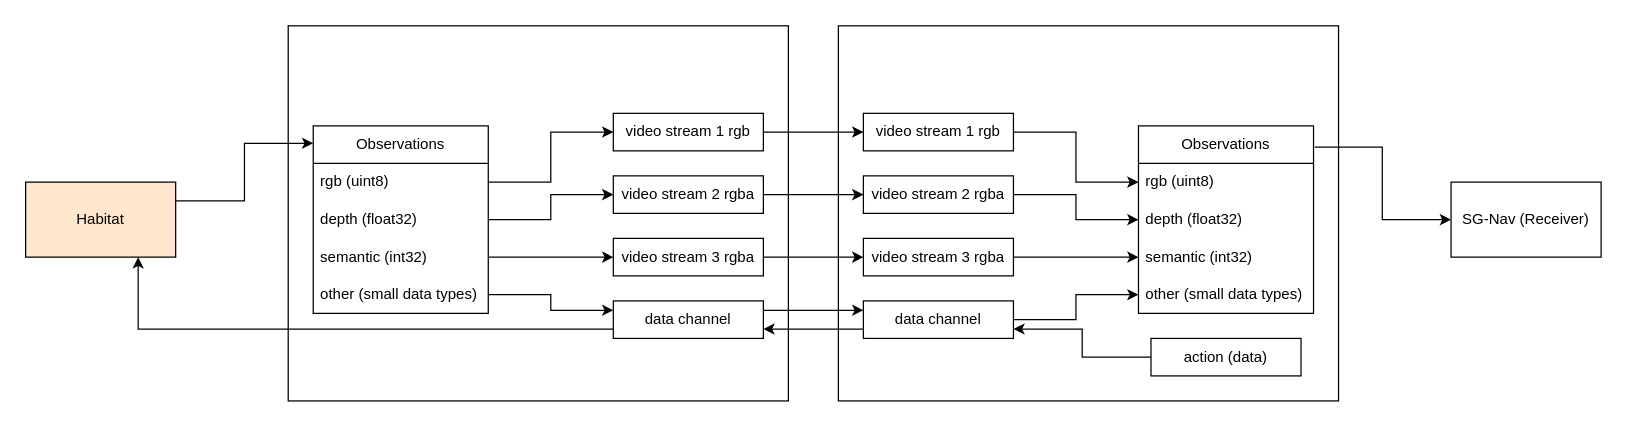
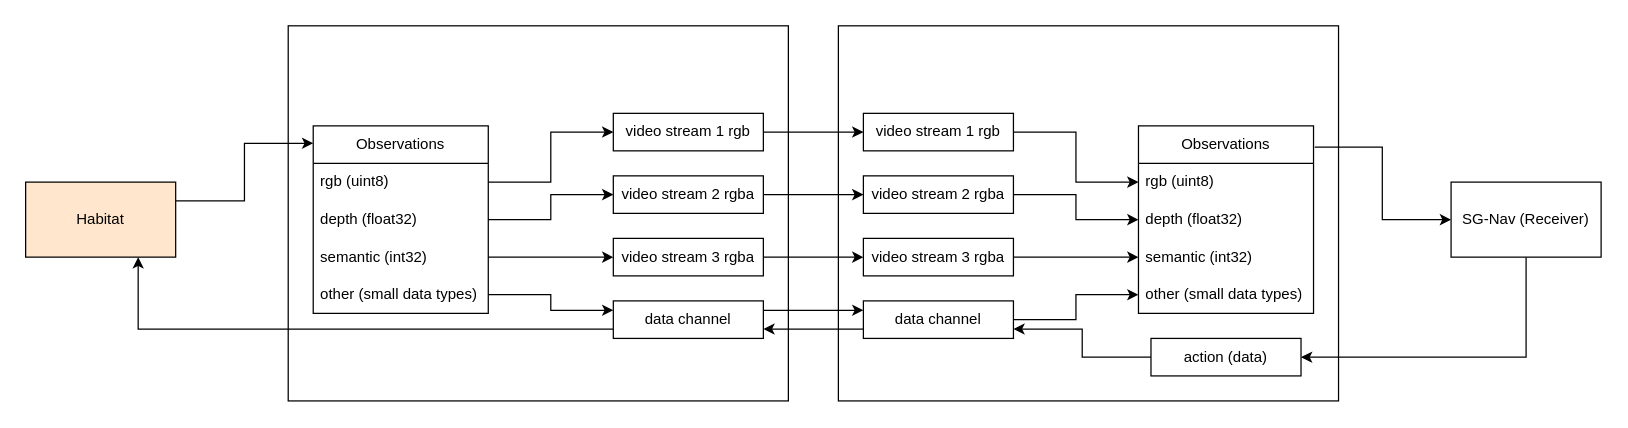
edge "SG-Nav (Receiver)" -> "action (data)": added
